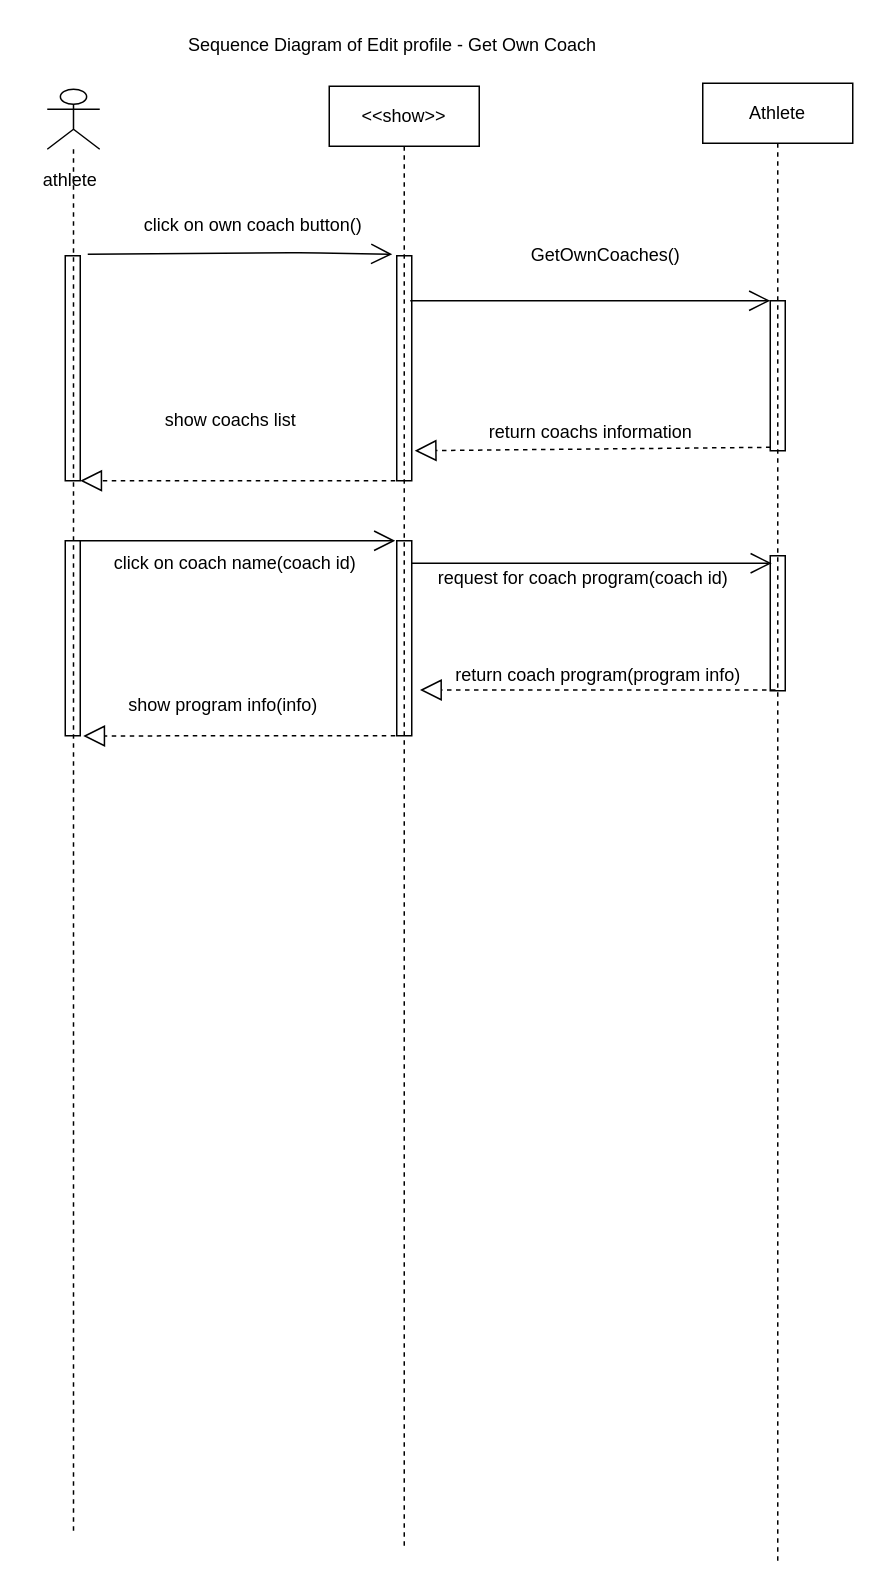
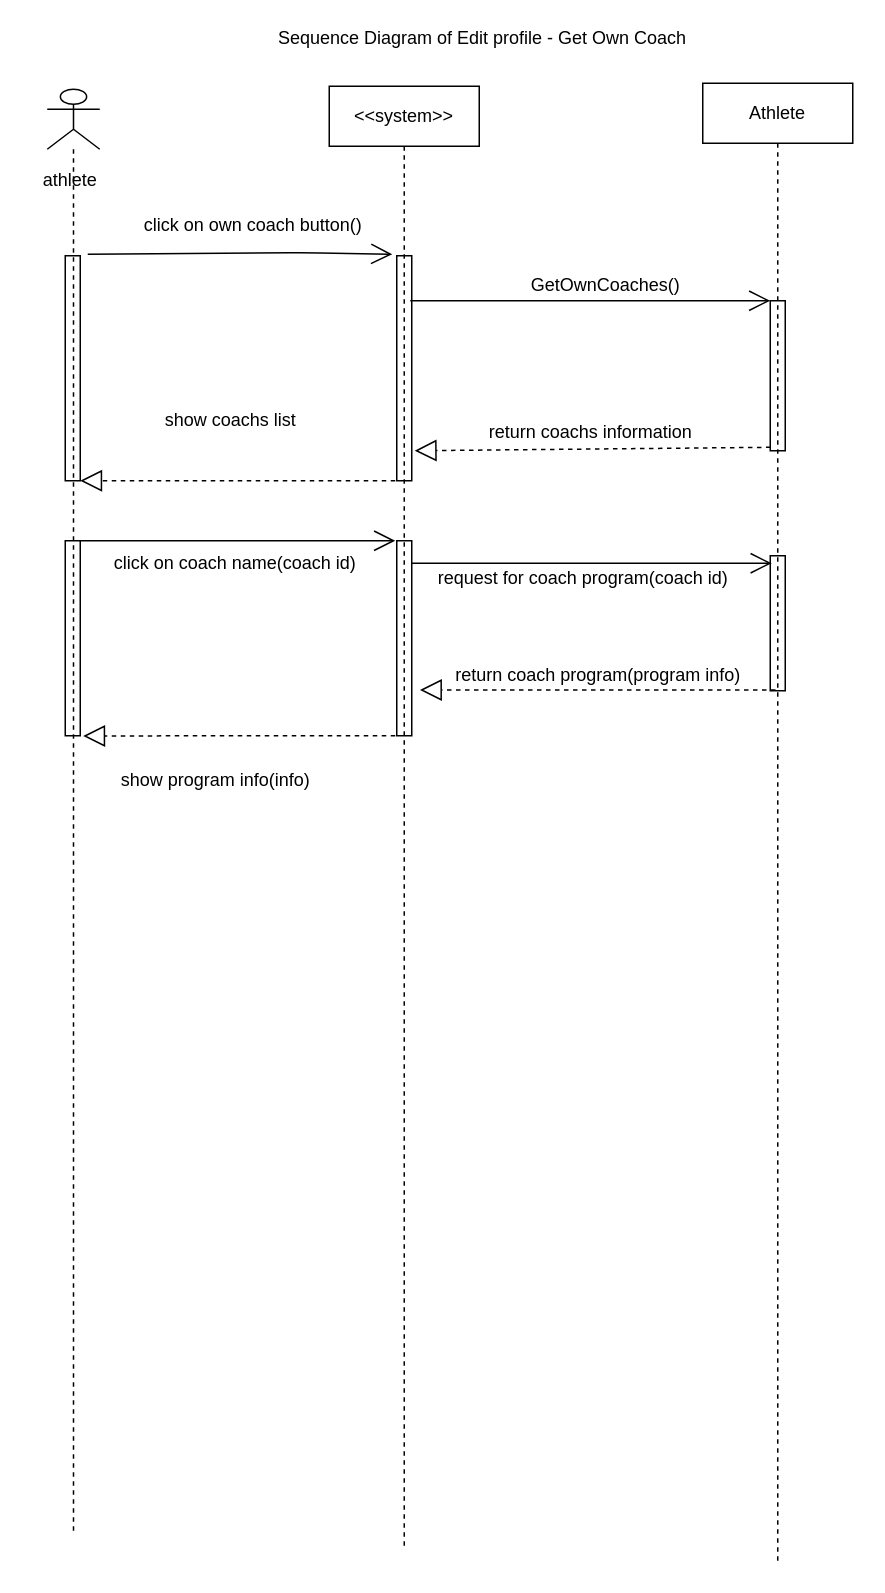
node "Sequence Diagram of Edit profile - Get Own Coach": moved (395, 46) -> (485, 38)
node "<<show>>": label "<<show>>" -> "<<system>>"
node "GetOwnCoaches()": moved (605, 256) -> (605, 286)
node "show program info(info)": moved (223, 706) -> (215, 781)
